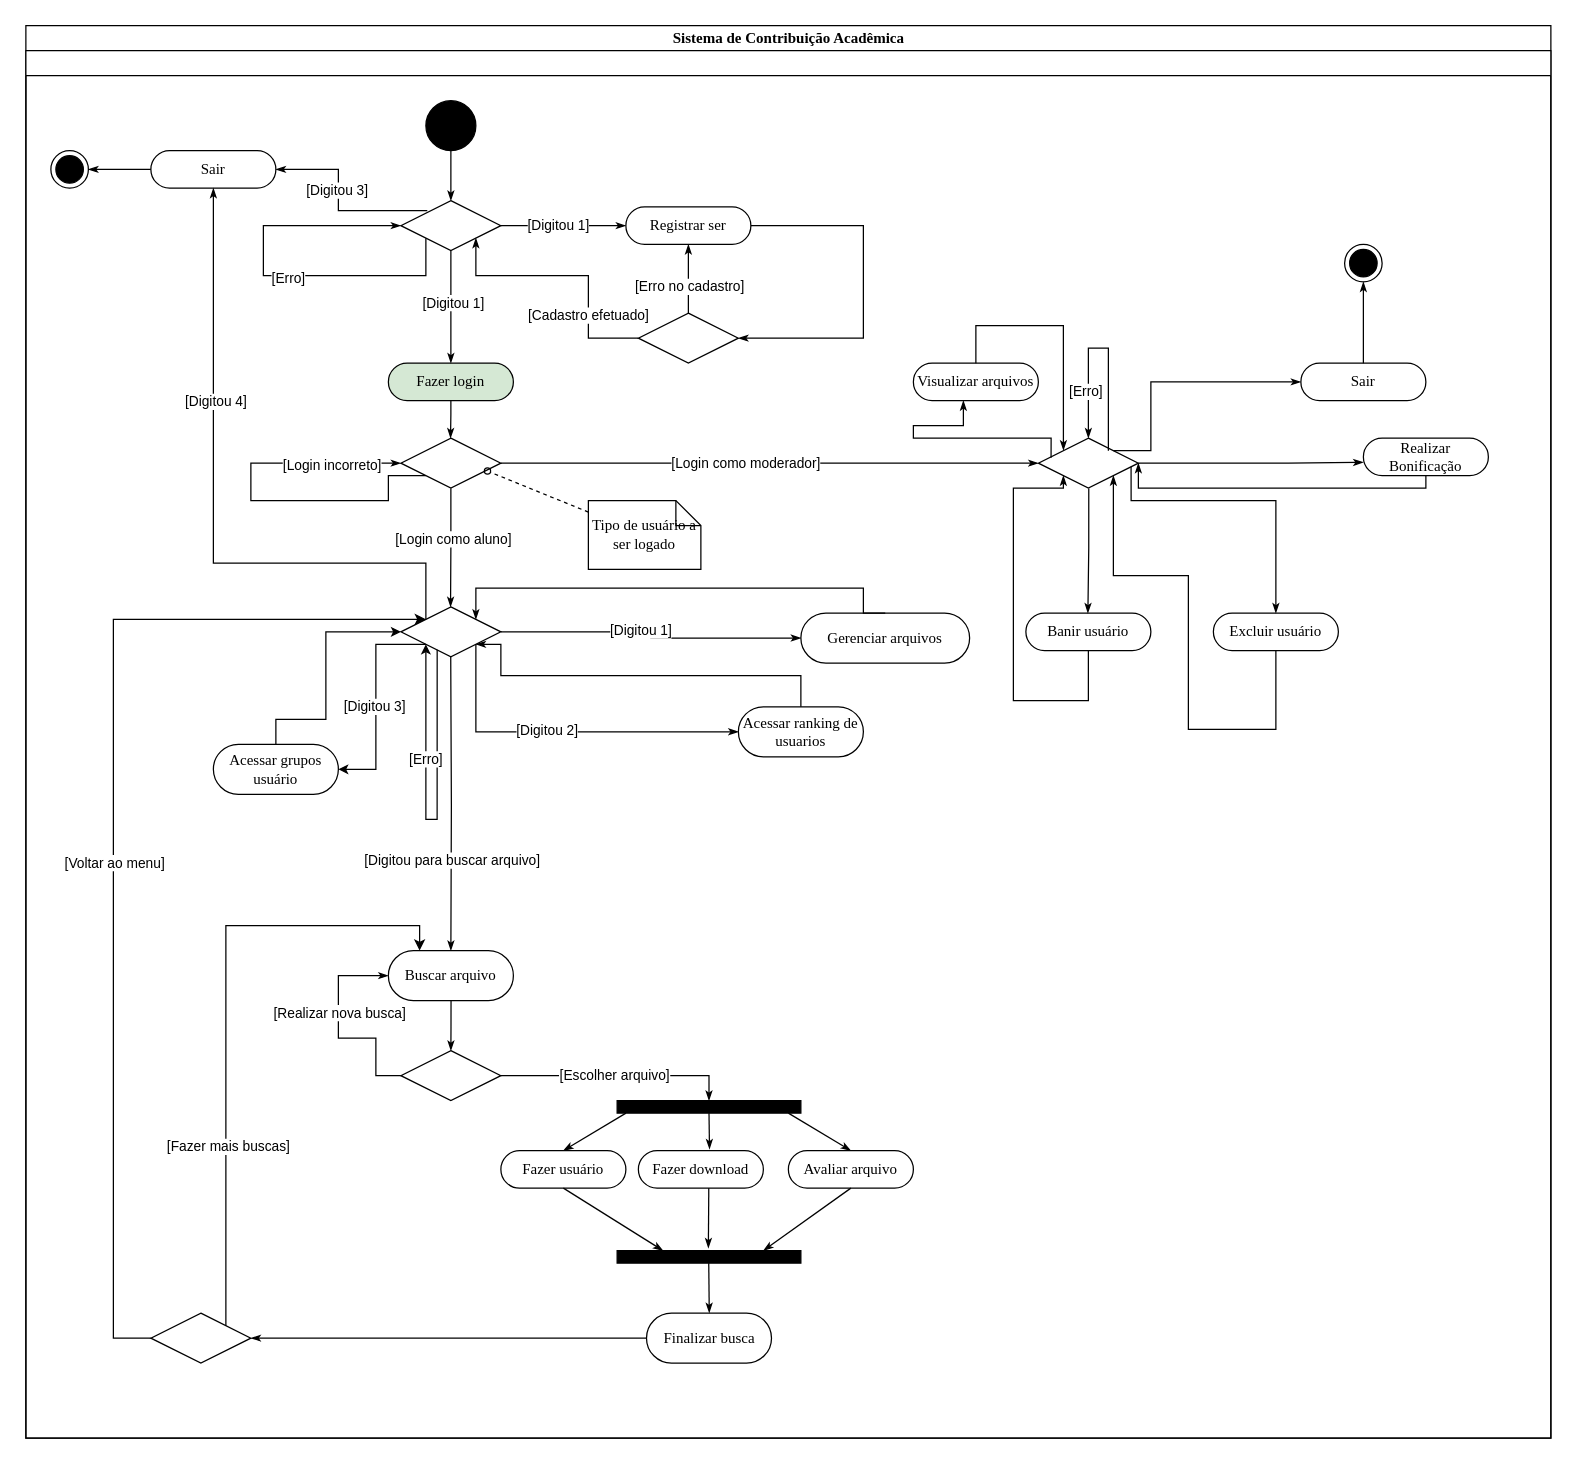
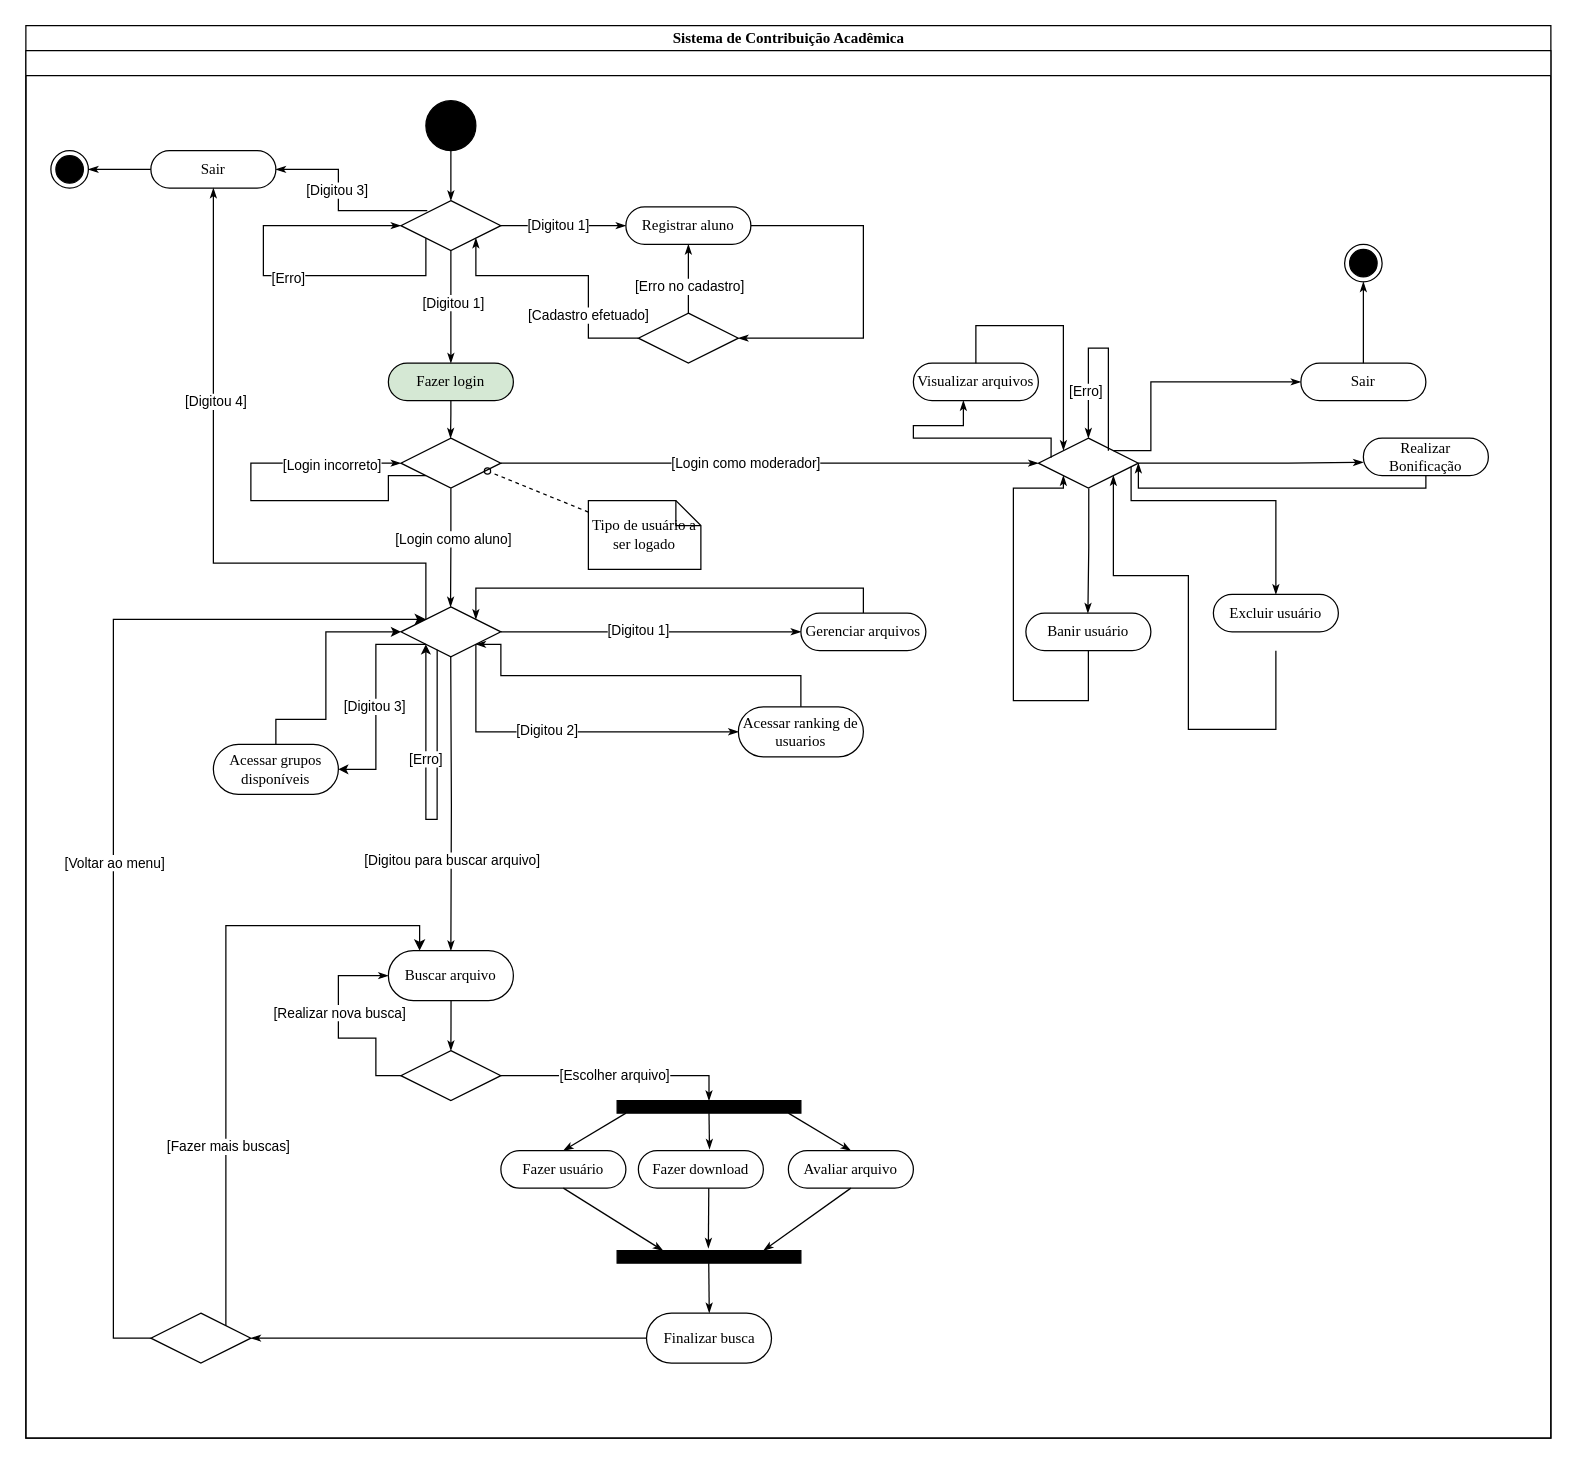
node "Registrar ser": label "Registrar ser" -> "Registrar aluno"
node "Excluir usuário": moved (1276, 632) -> (1276, 613)
node "Gerenciar arquivos": size 169x50 -> 125x38
node "Acessar grupos usuário": label "Acessar grupos usuário" -> "Acessar grupos disponíveis"
